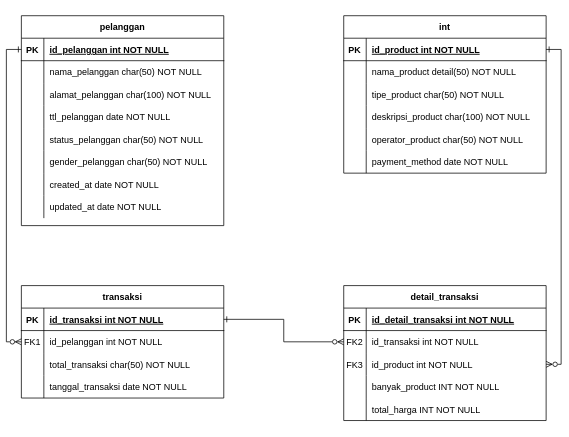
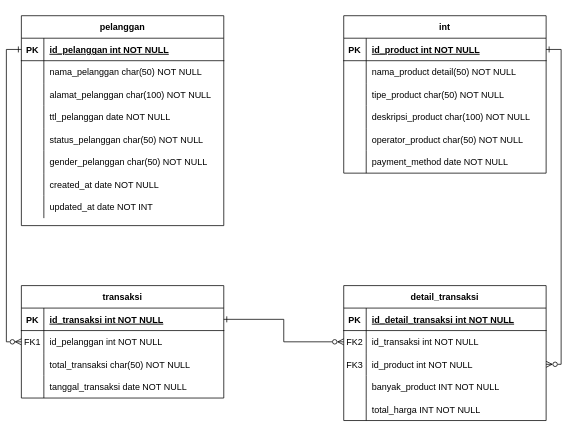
node "updated_at date NOT NULL": label "updated_at date NOT NULL" -> "updated_at date NOT INT"
